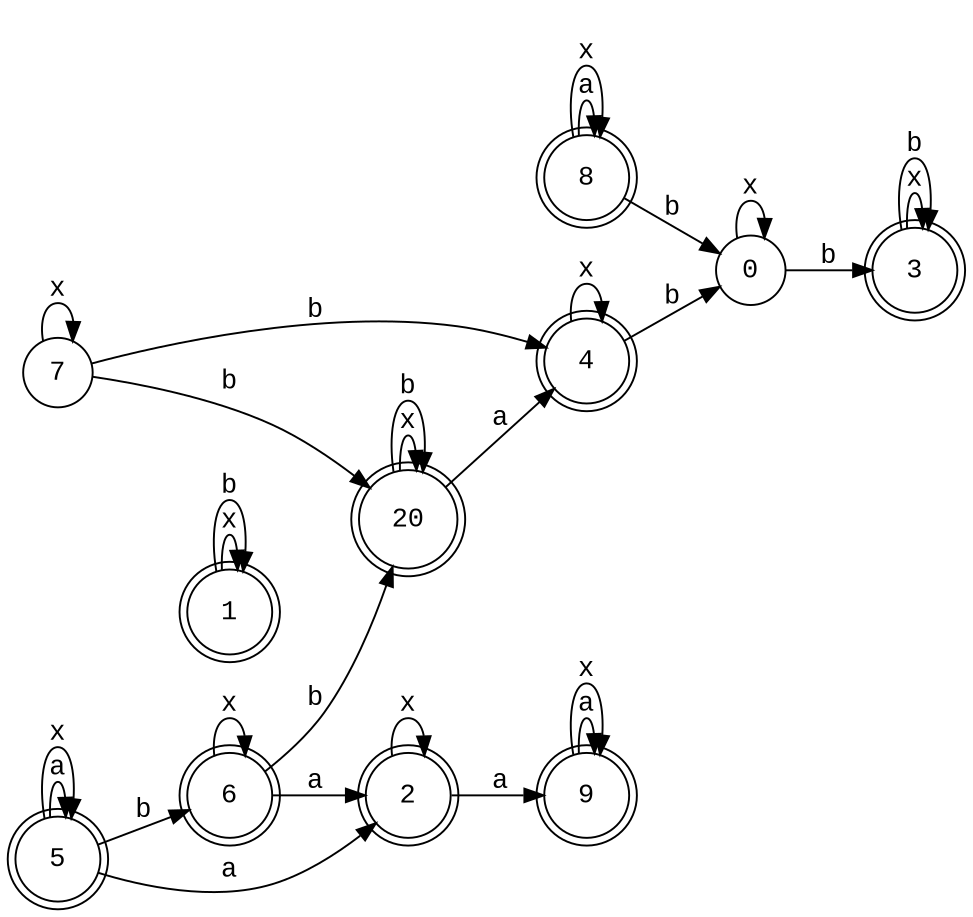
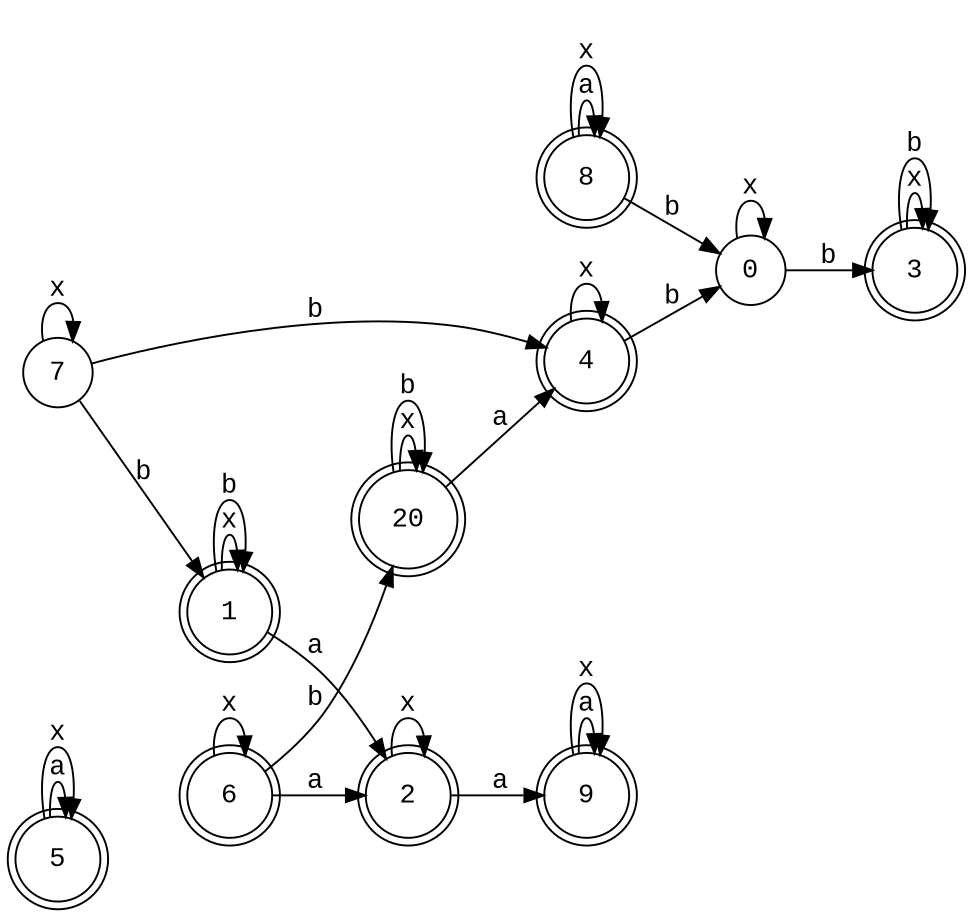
edge "7" -> "20": now "7" -> "1"
edge "5" -> "6": removed, label "b"
edge "5" -> "2": now "1" -> "2"
